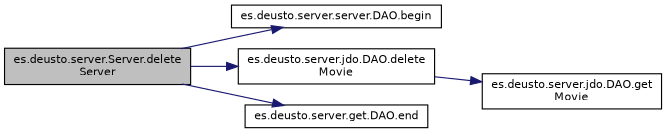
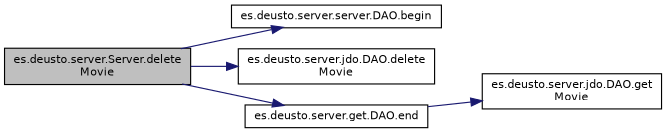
node "es.deusto.server.Server.delete Server": label "es.deusto.server.Server.delete Server" -> "es.deusto.server.Server.delete Movie"
edge "es.deusto.server.jdo.DAO.delete Movie" -> "es.deusto.server.jdo.DAO.get Movie": now "es.deusto.server.get.DAO.end" -> "es.deusto.server.jdo.DAO.get Movie"
